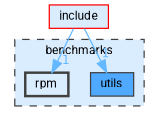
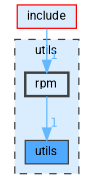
edge "include" -> "utils": now "rpm" -> "utils"
cluster "benchmarks": label "benchmarks" -> "utils"
